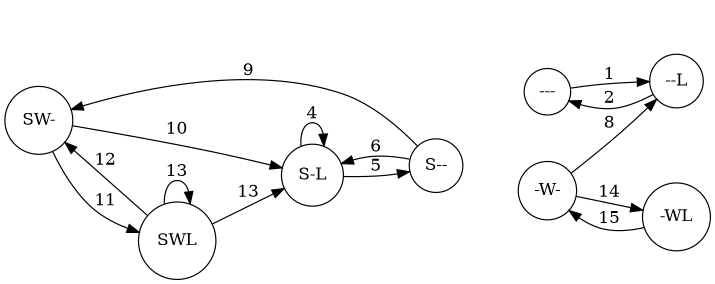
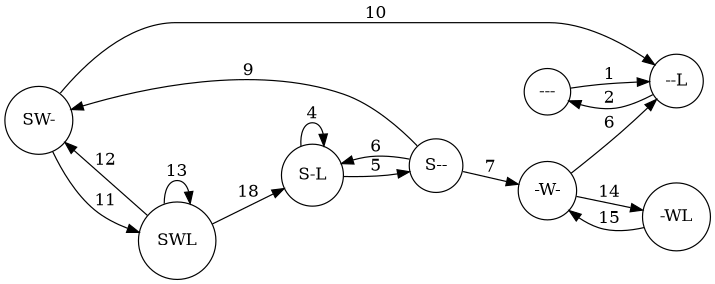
edge "--L" -- "-W-": label "8" -> "6"
edge "SW-" -- "S-L": now "SW-" -- "--L"
edge "S--" -- "-W-": added, label "7"
edge "S-L" -- "SWL": label "13" -> "18"
